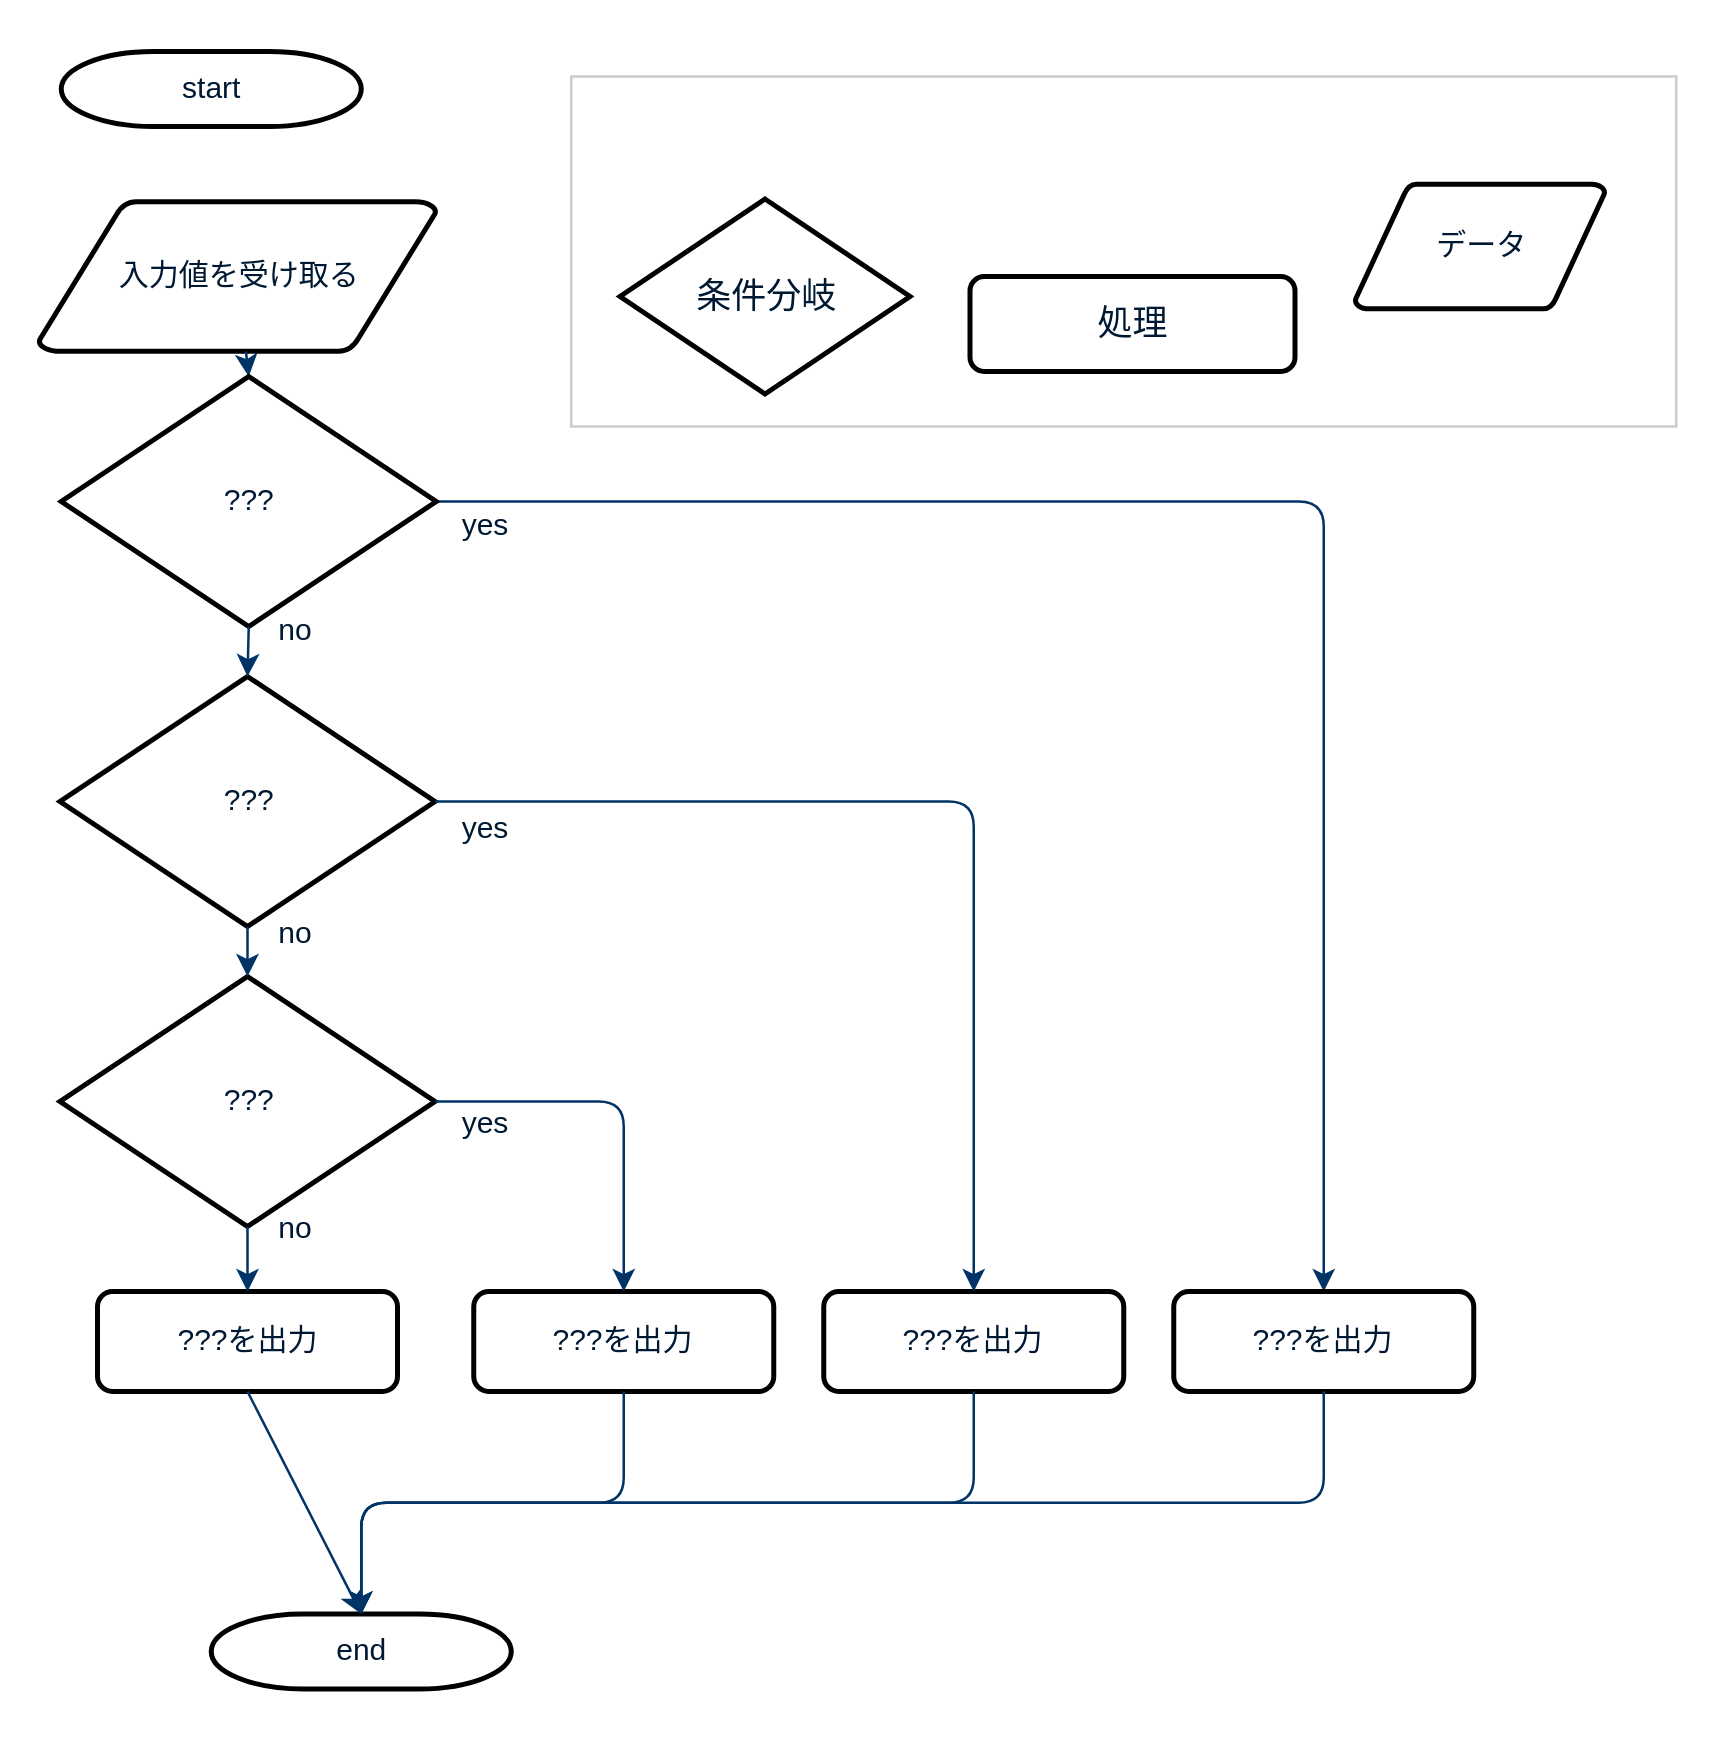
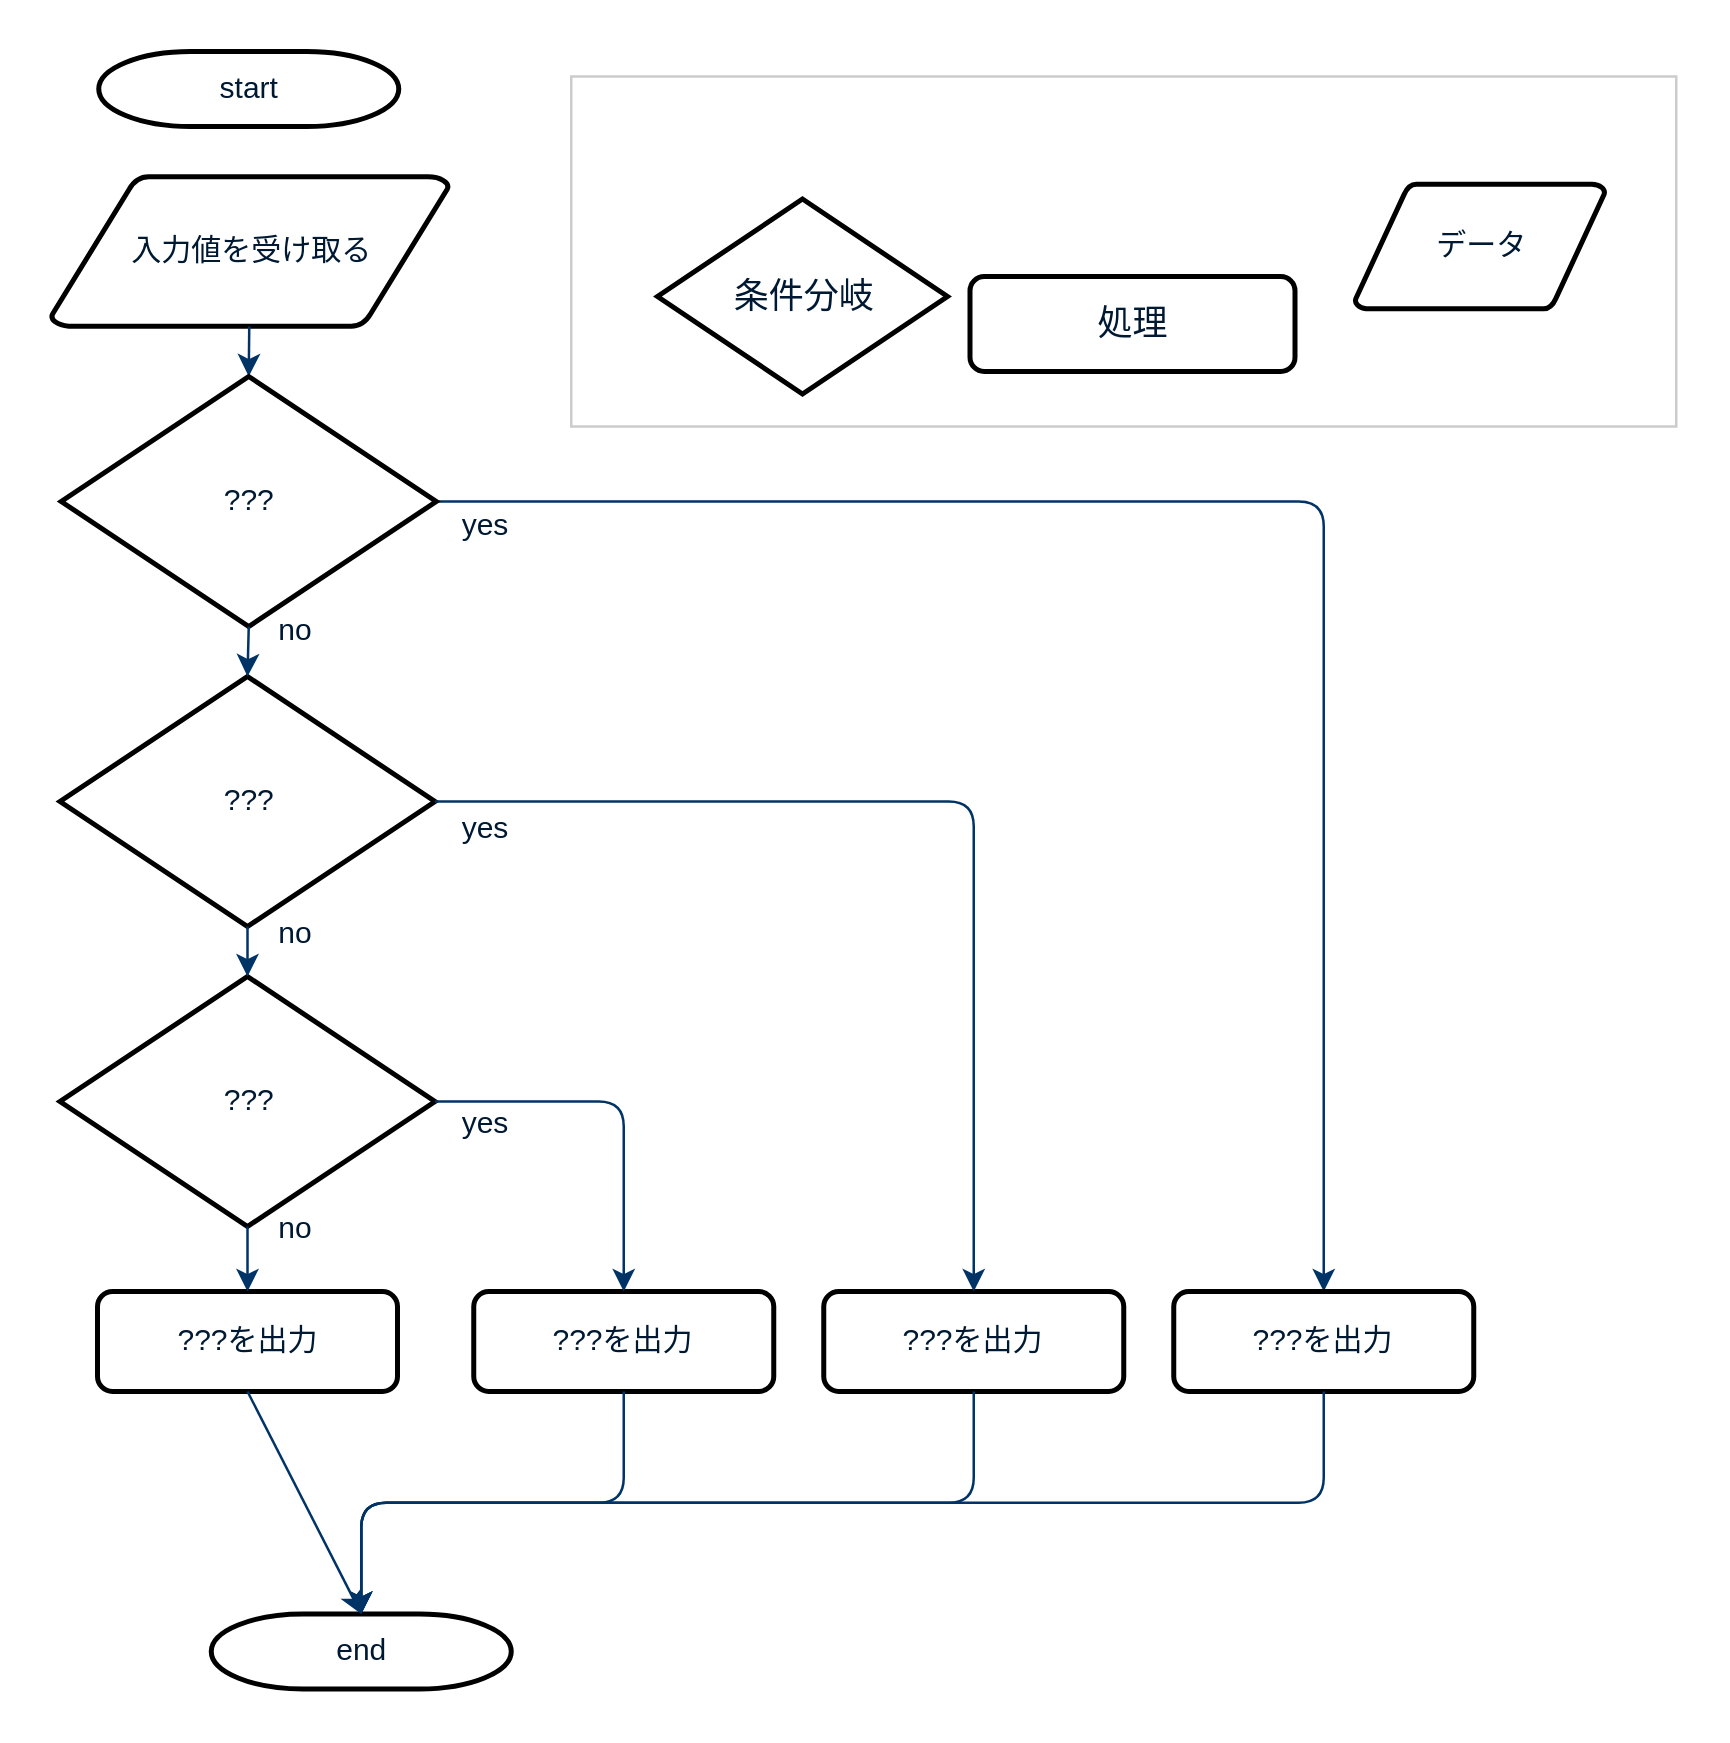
node "start": moved (211, 89) -> (249, 89)
node "入力値を受け取る": moved (238, 276) -> (250, 251)
node "条件分岐": moved (765, 296) -> (803, 296)
